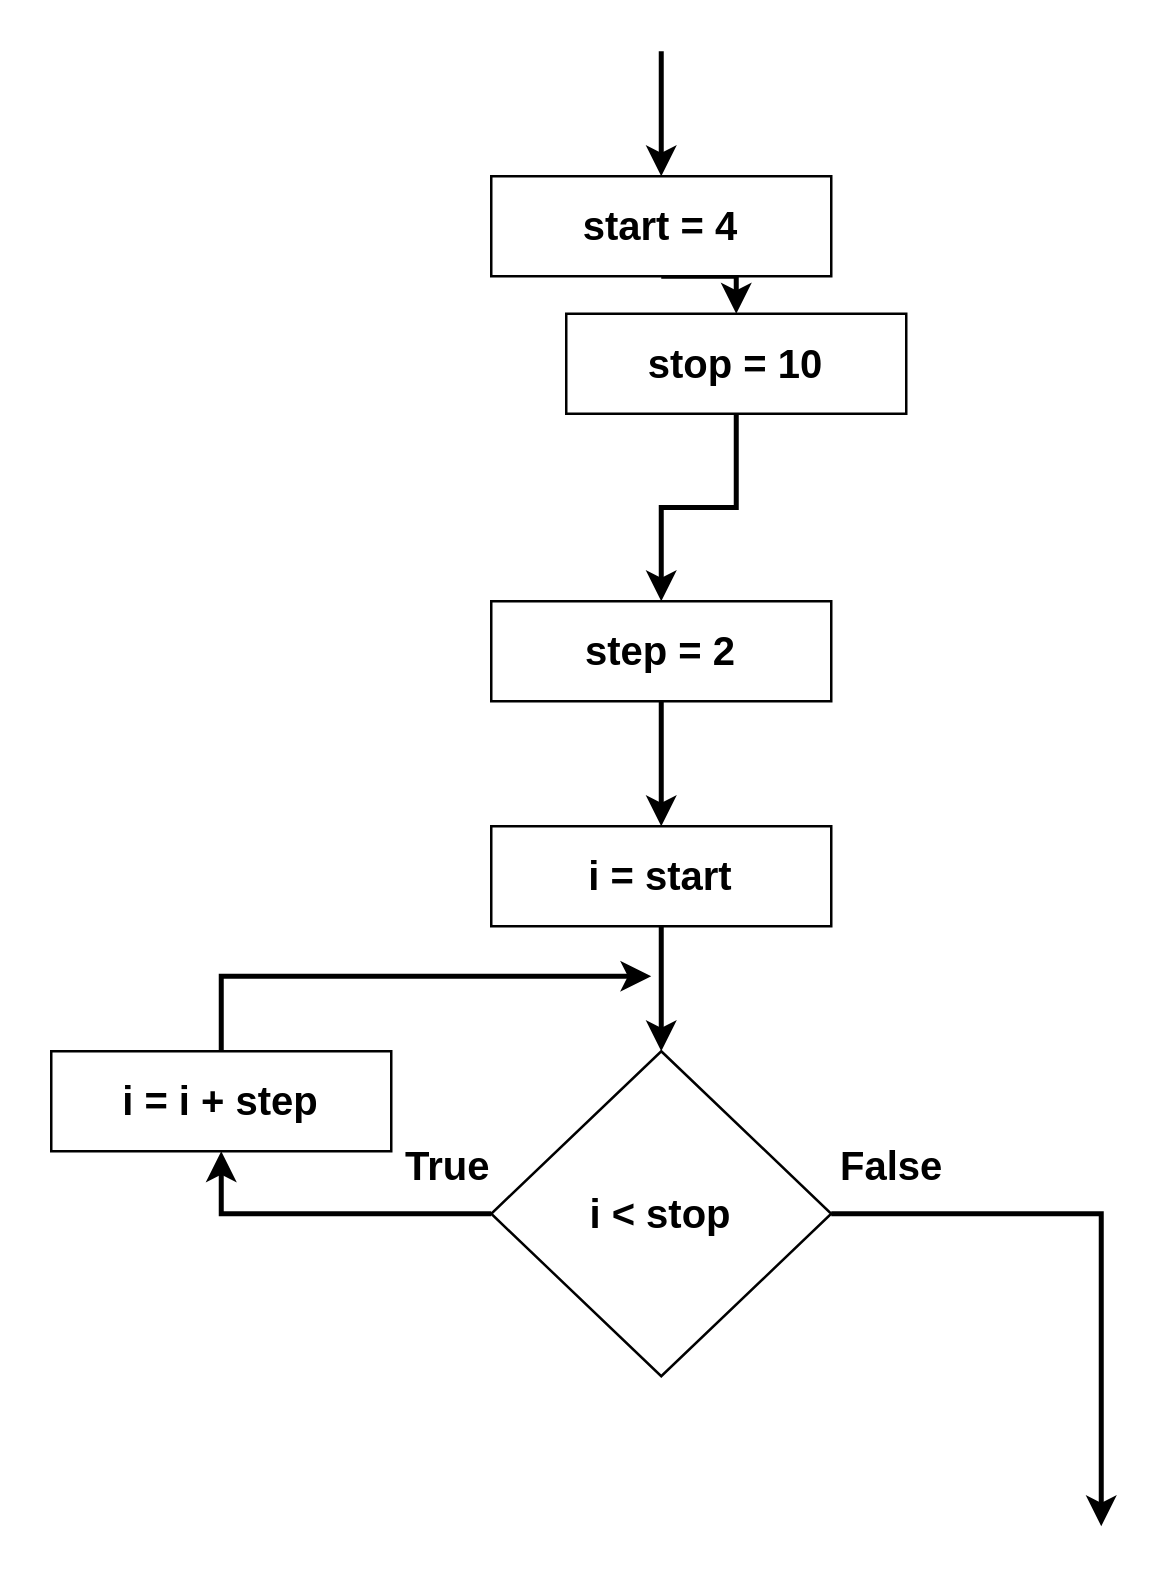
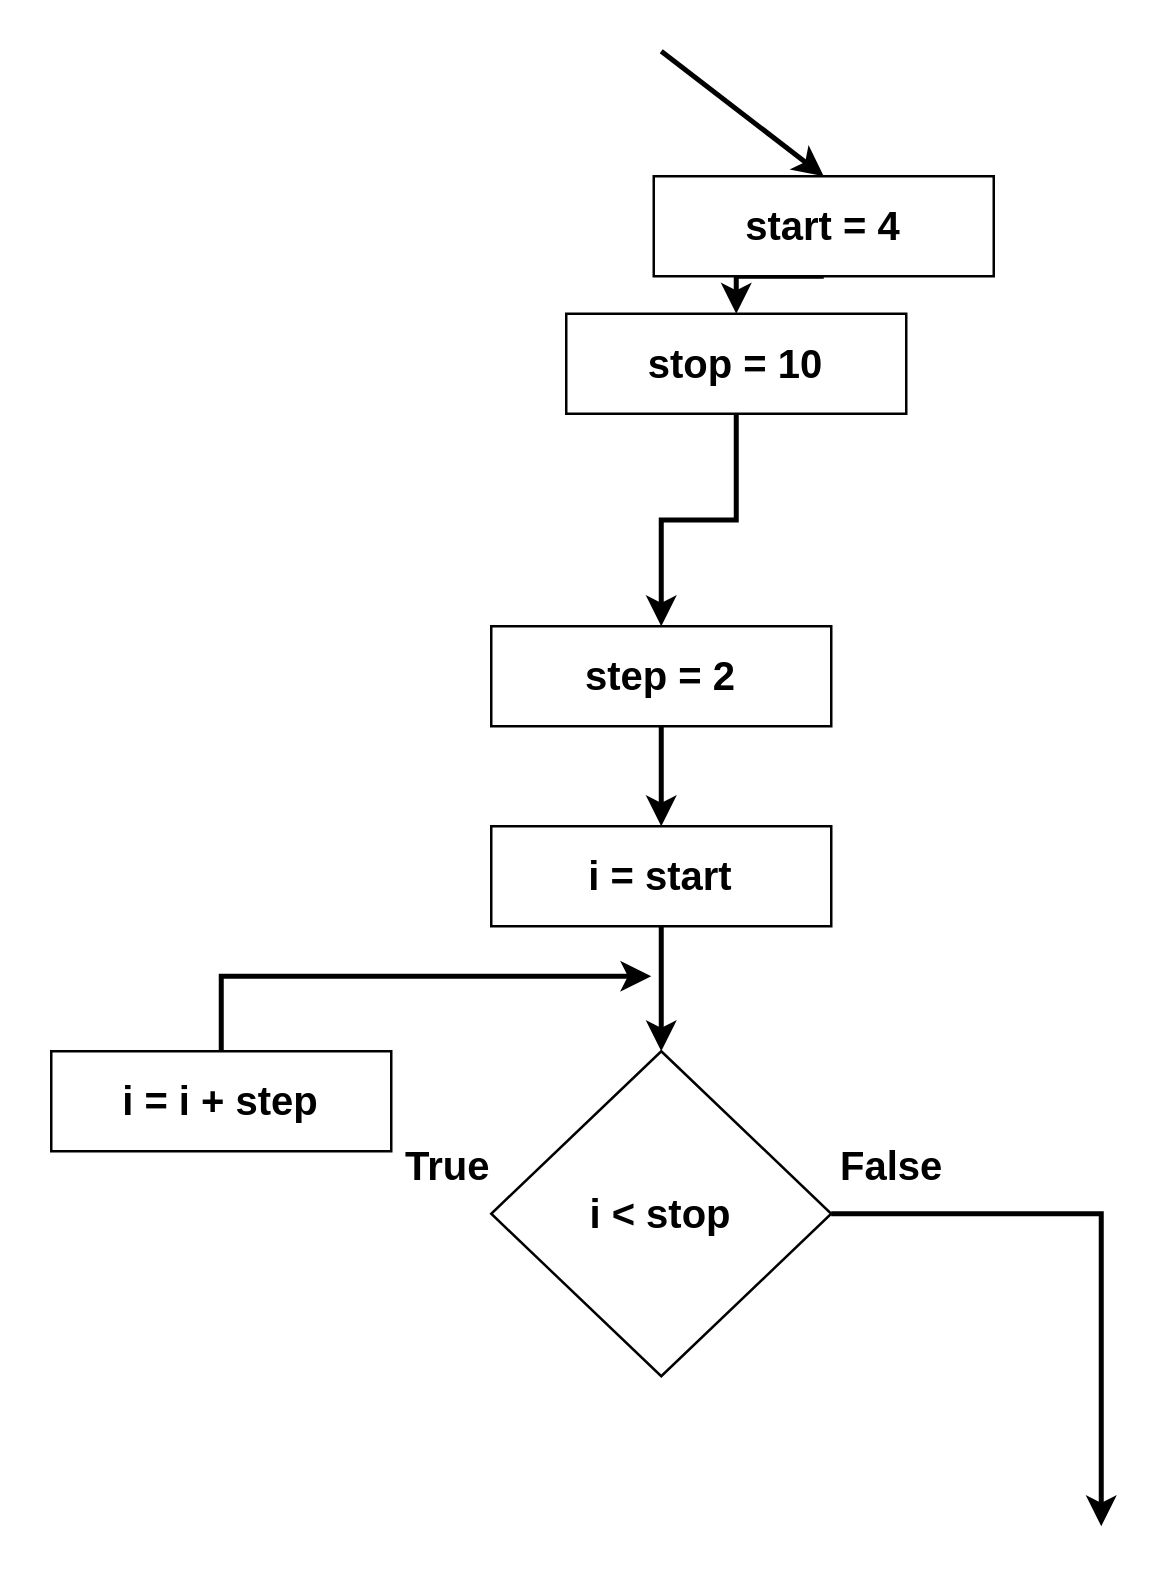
node "start = 4": moved (661, 226) -> (824, 226)
node "step = 2": moved (661, 651) -> (661, 676)
edge "i < stop" -> "i = i + step": removed
